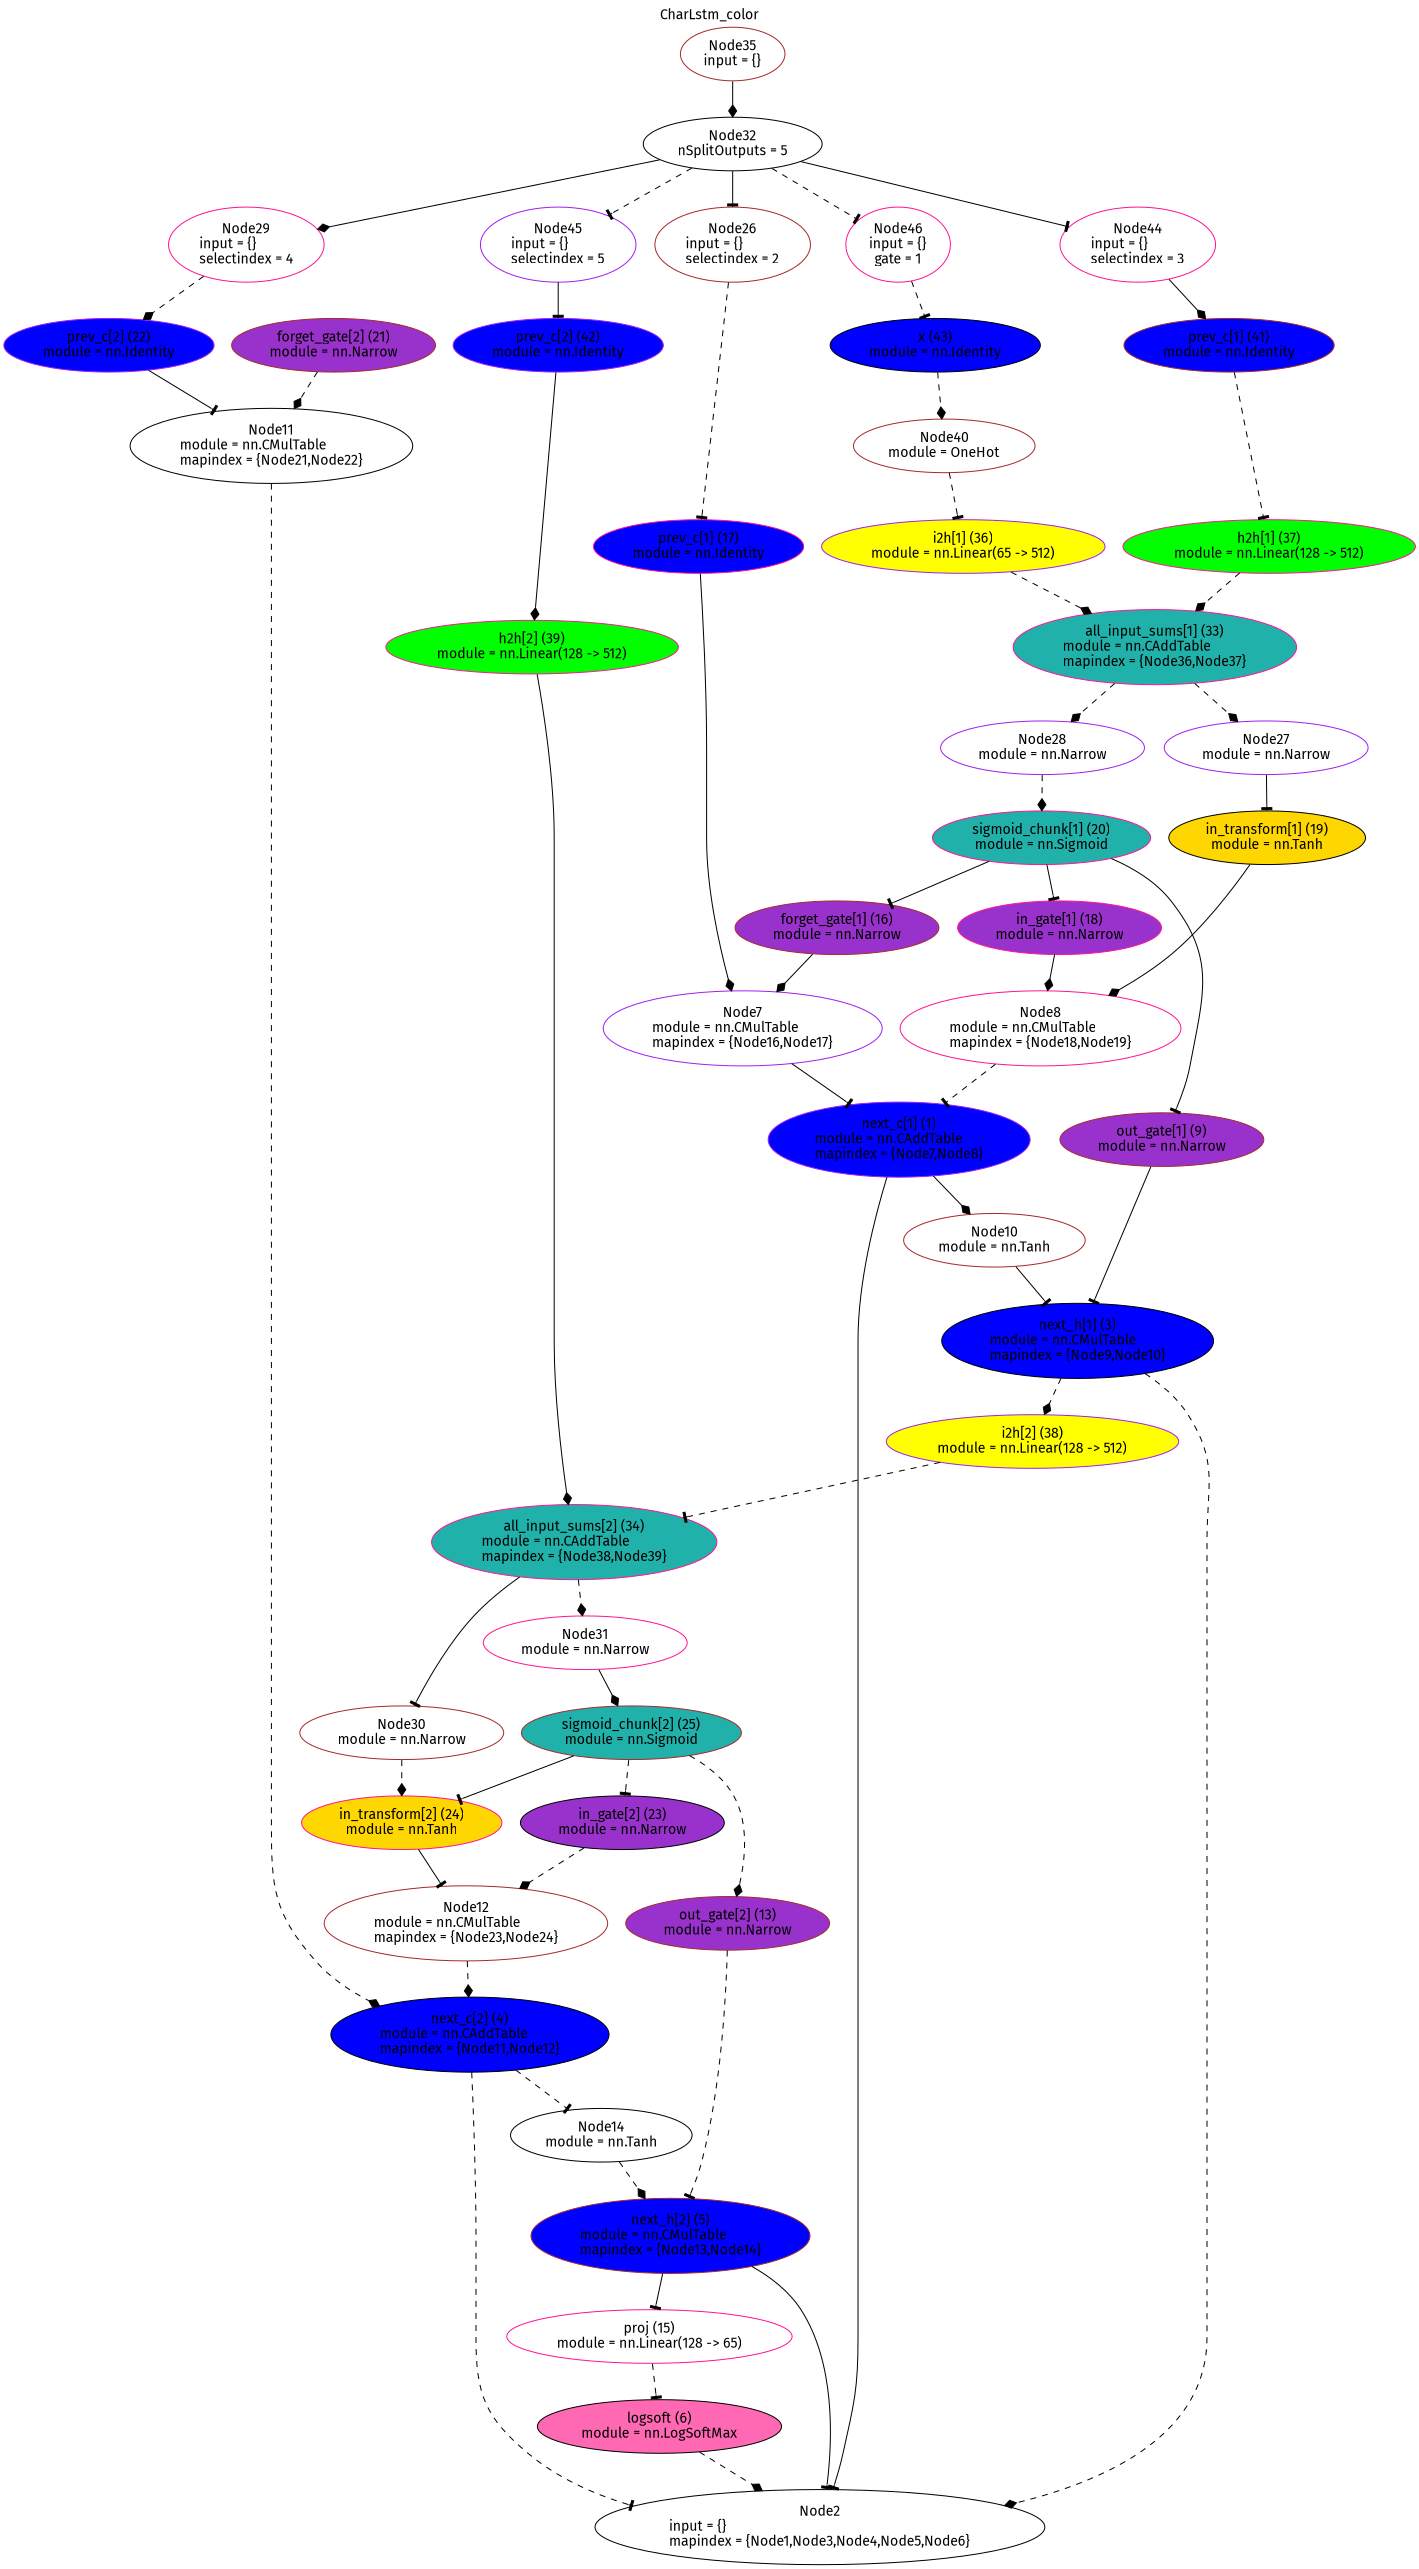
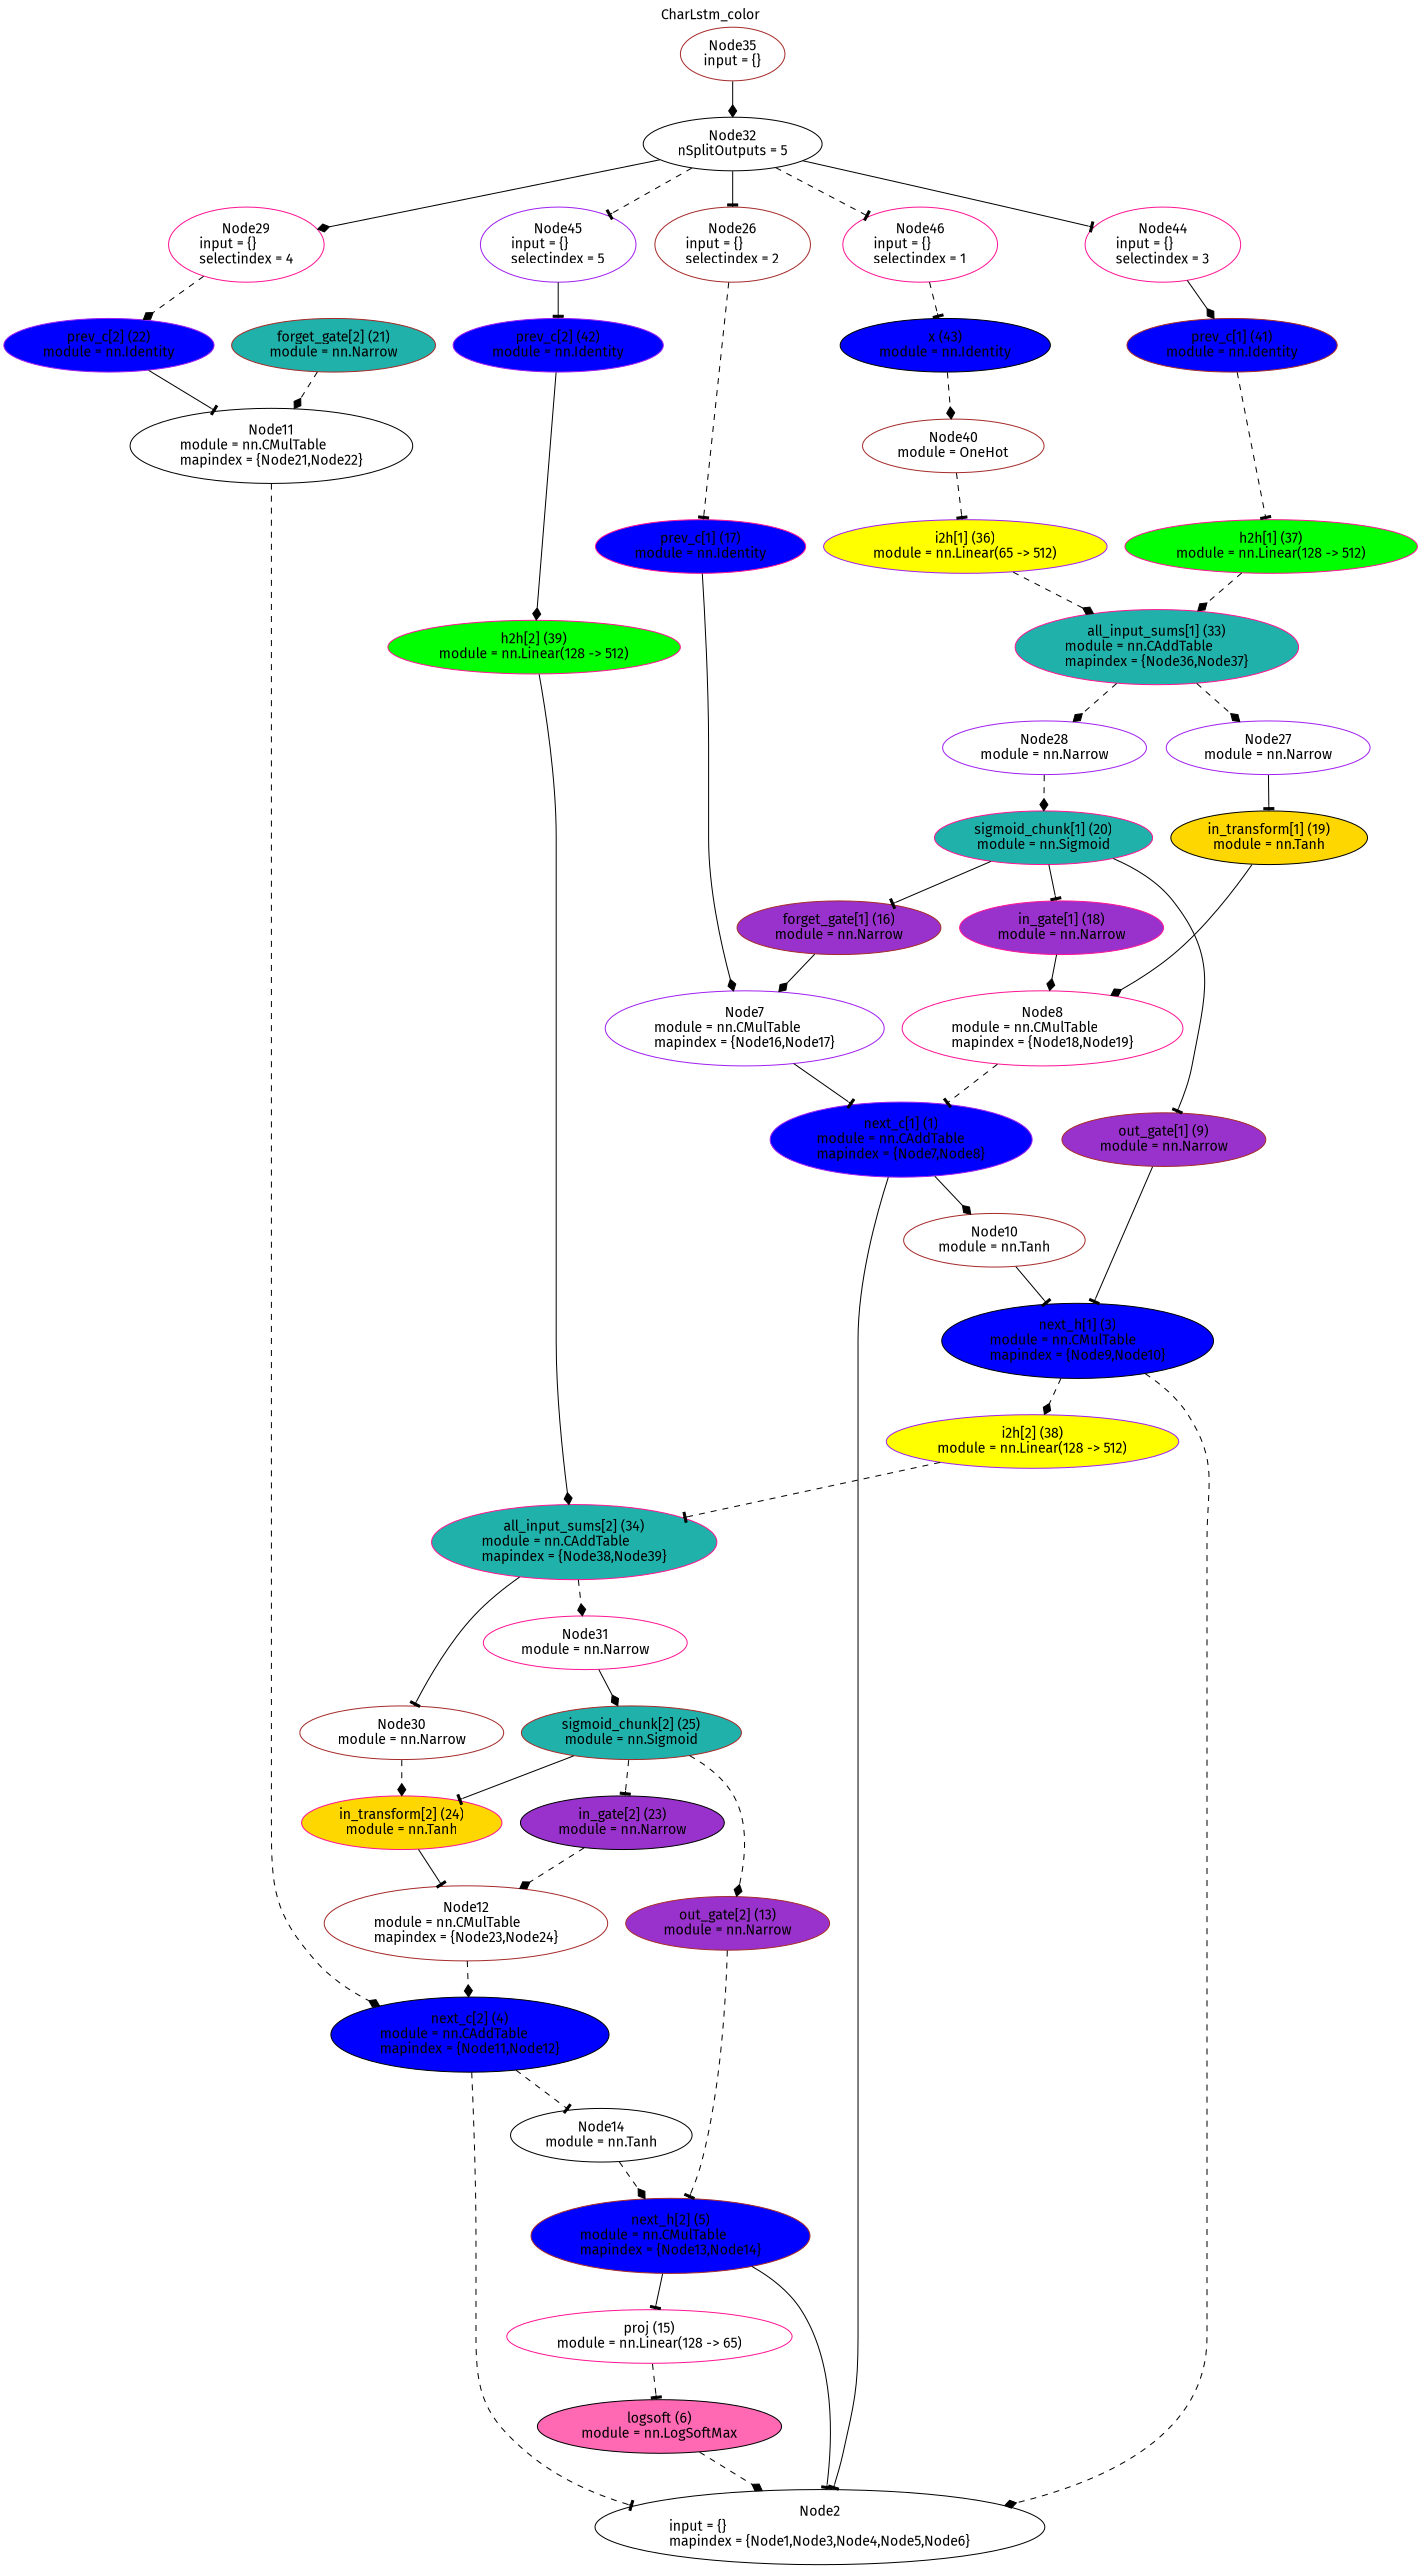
node "Node46 input = {} gate = 1": label "Node46 input = {} gate = 1" -> "Node46 input = {} selectindex = 1"
node "forget_gate[2] (21) module = nn.Narrow": fillcolor darkorchid -> lightseagreen
